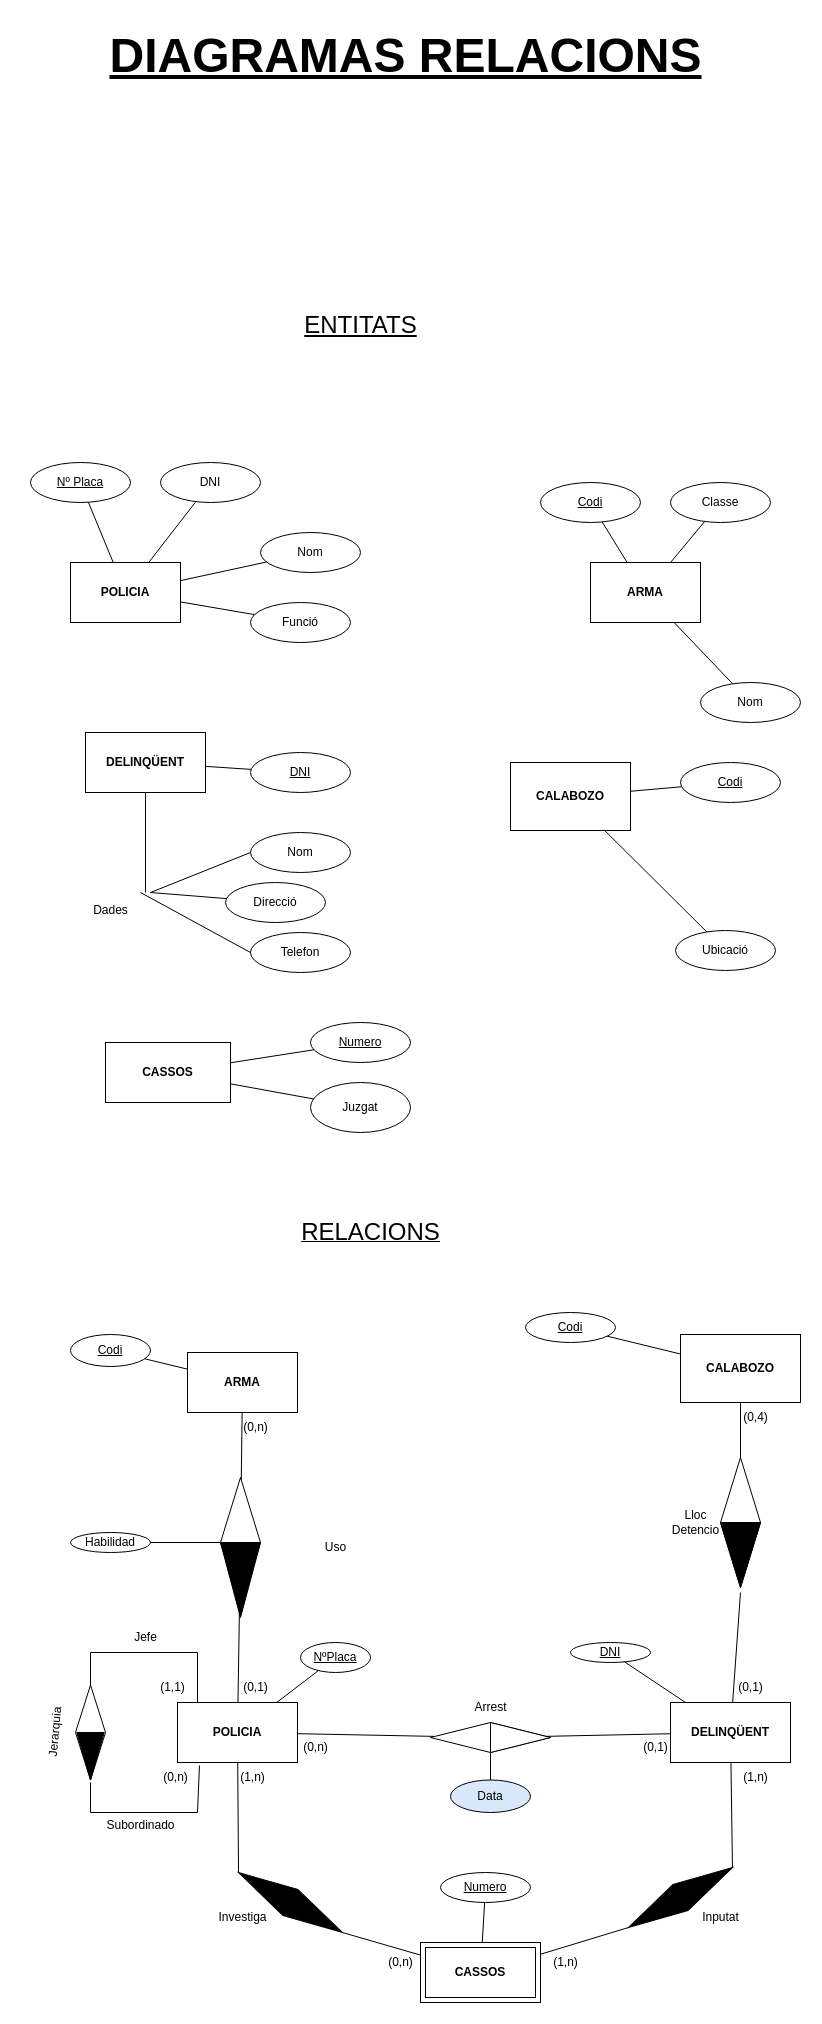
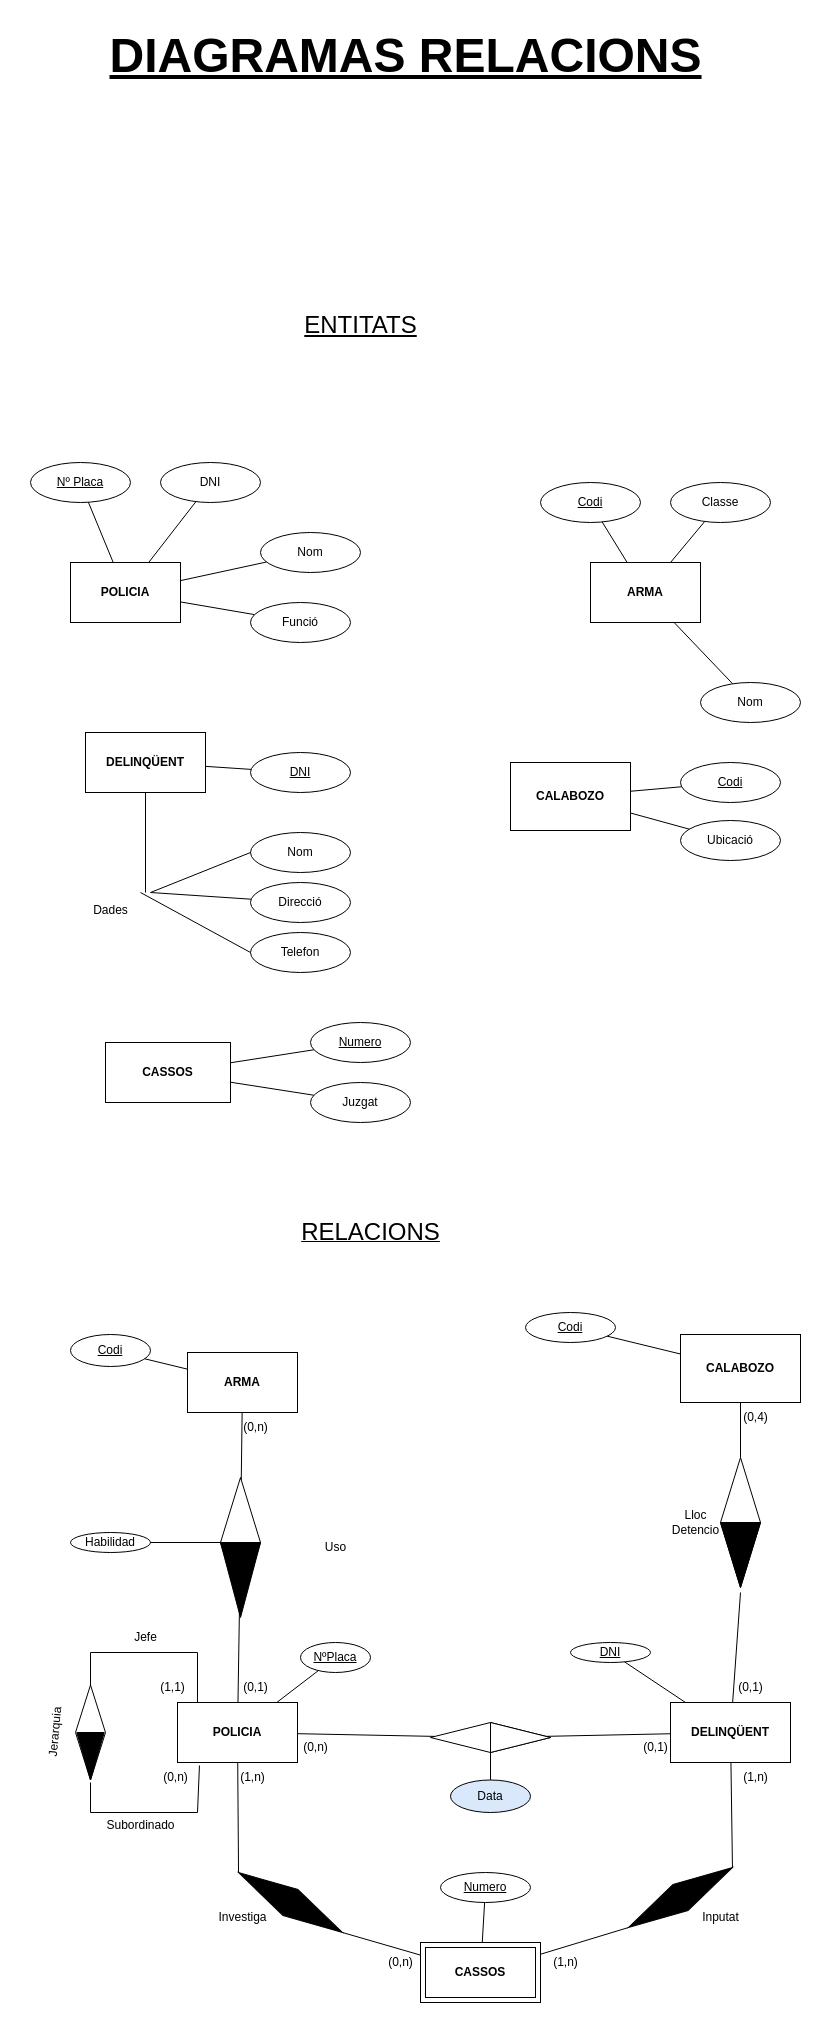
node "Direcció": moved (276, 903) -> (301, 903)
node "Ubicació": moved (726, 951) -> (731, 841)
node "Juzgat": size 100x50 -> 100x40
node "Arrest": removed
